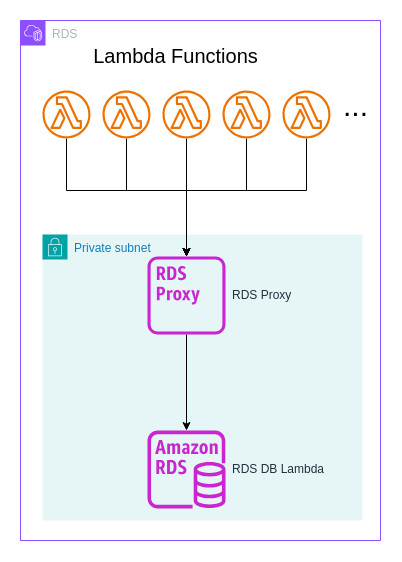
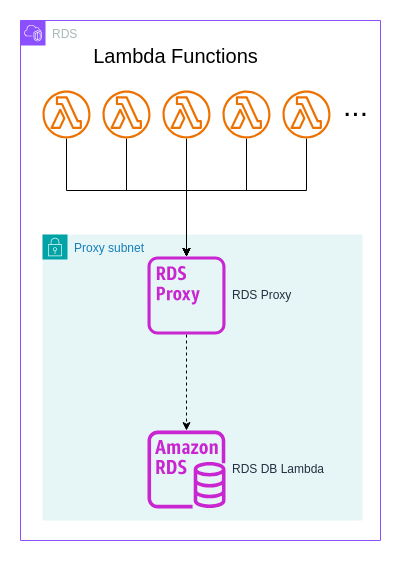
node "Private subnet": label "Private subnet" -> "Proxy subnet"
edge "RDS Proxy" -> "RDS DB Lambda": style solid -> dashed
